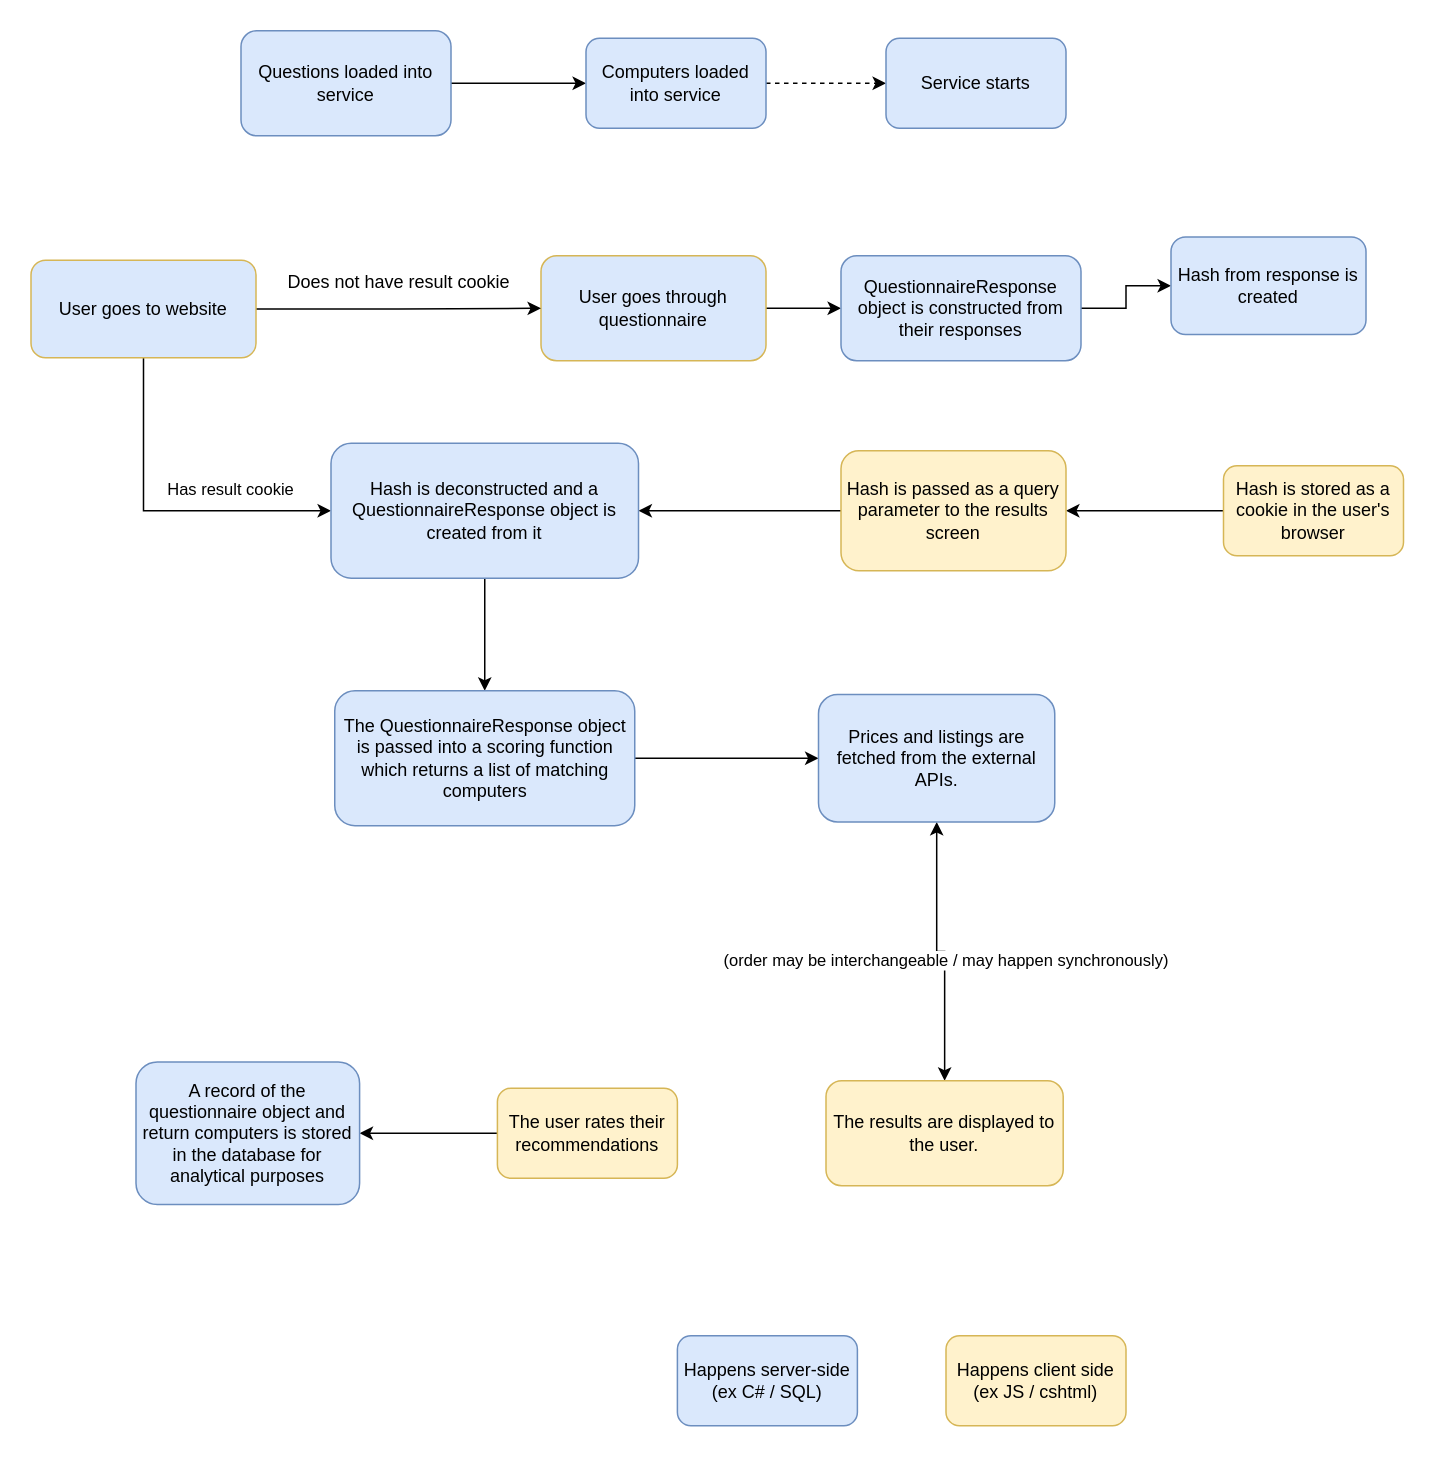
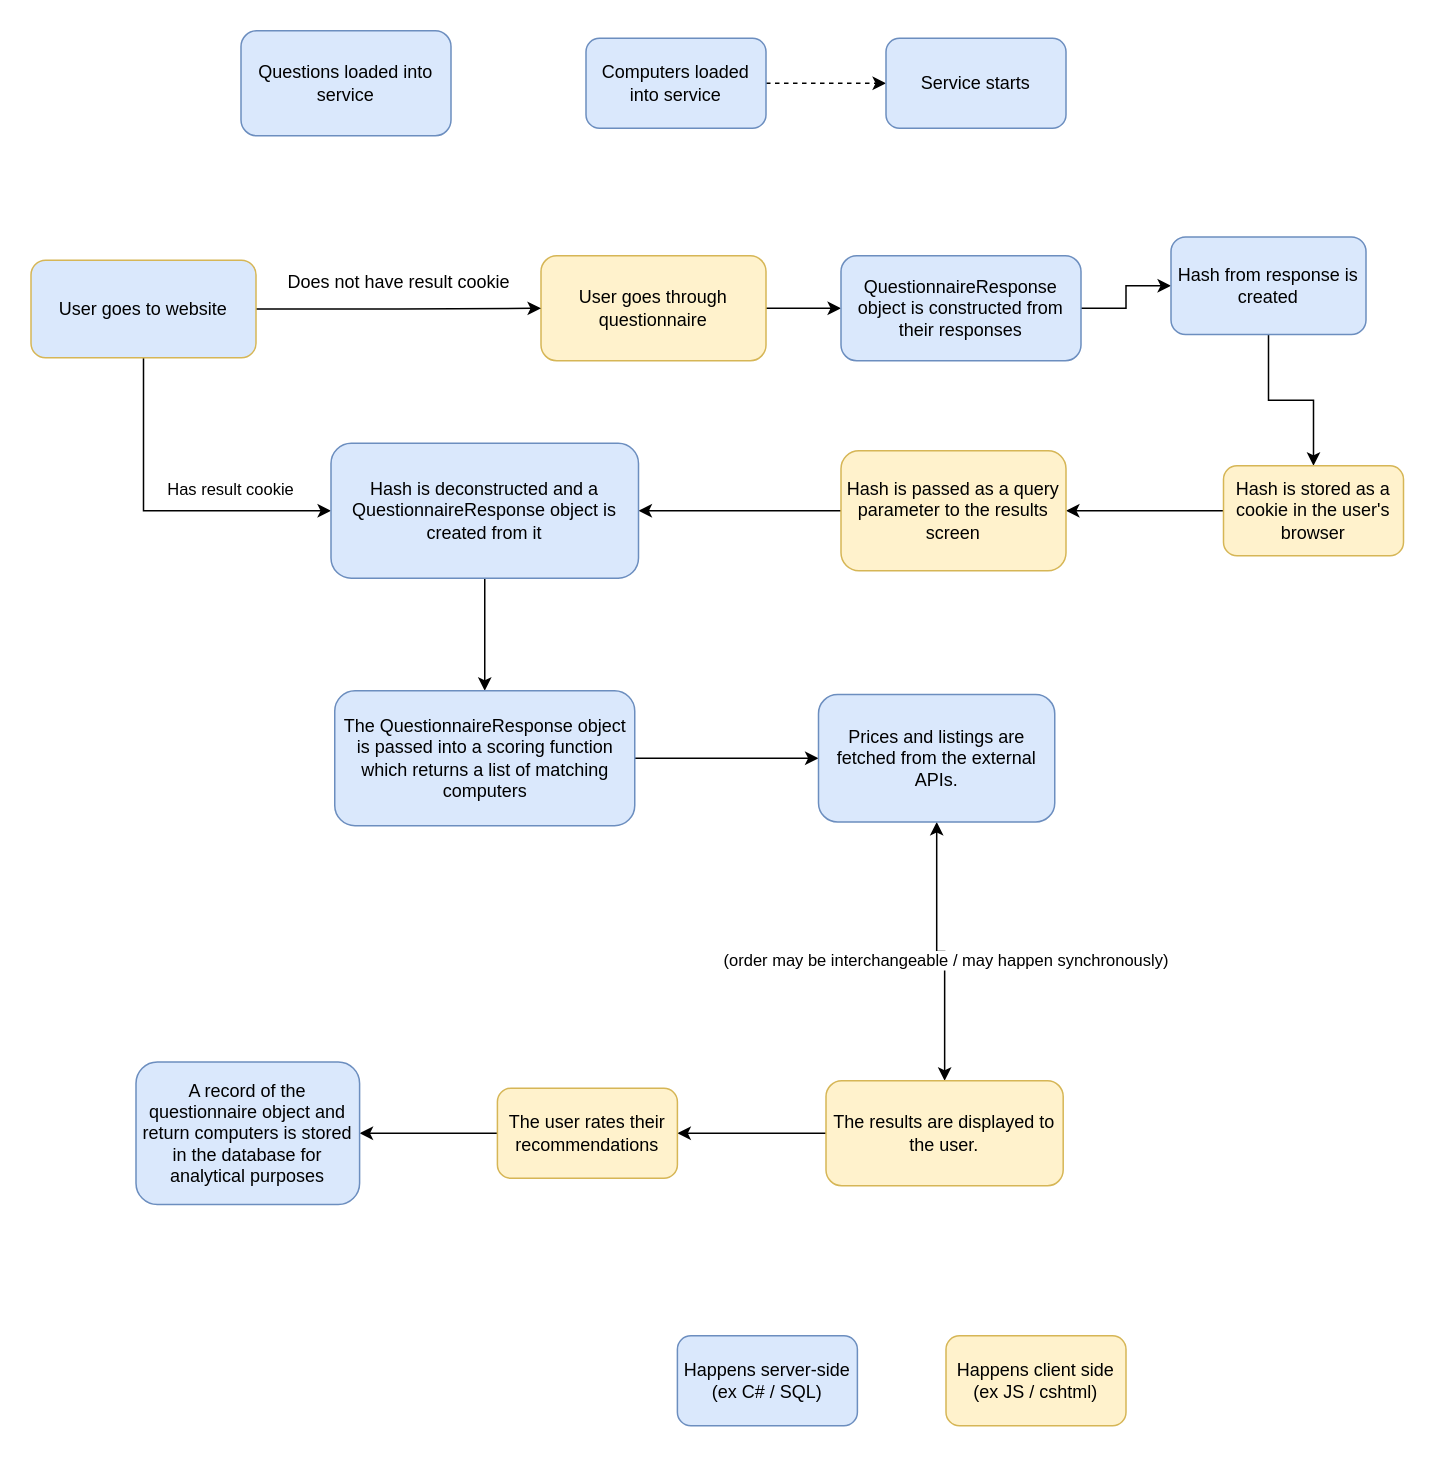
edge "Questions loaded into service" -> "Computers loaded into service": removed
node "User goes through questionnaire": fillcolor #dae8fc -> #fff2cc
edge "Hash from response is created" -> "Hash is stored as a cookie in the user's browser": added
edge "The results are displayed to the user." -> "The user rates their recommendations": added
